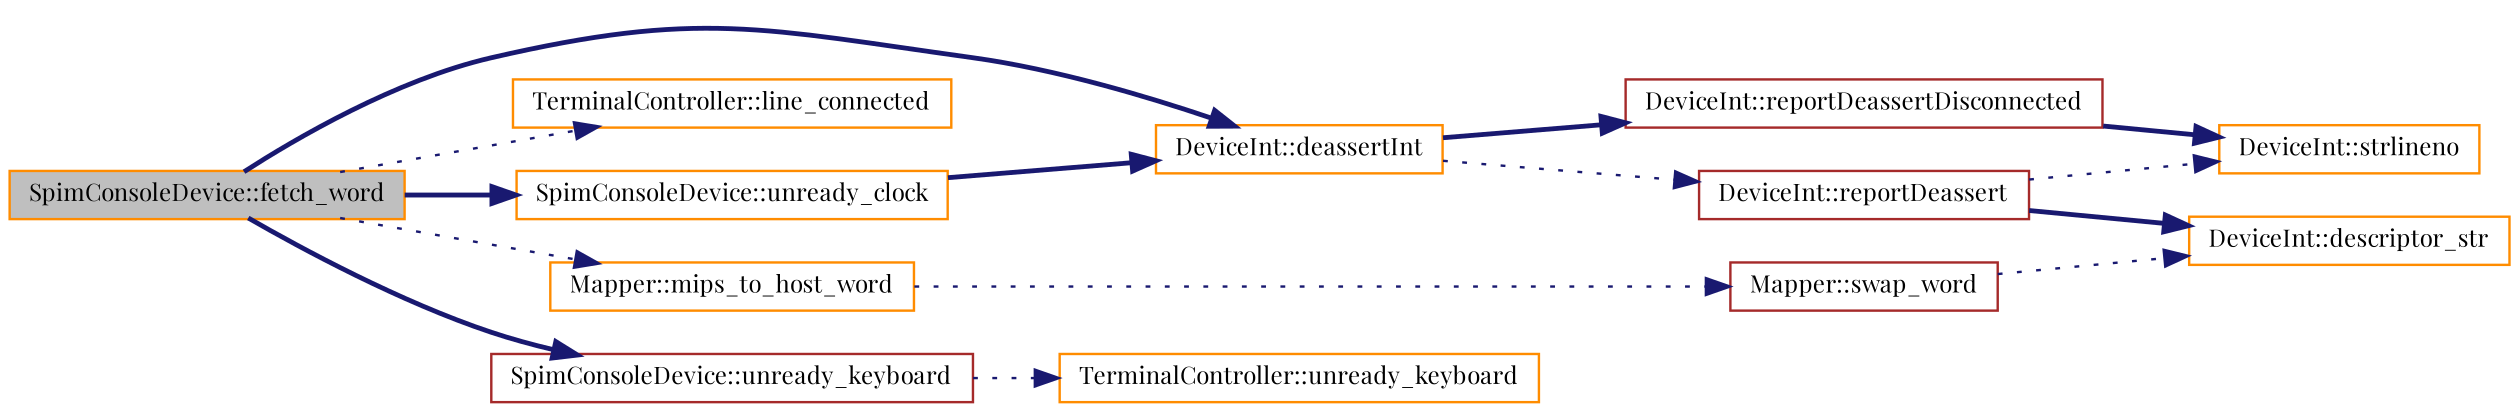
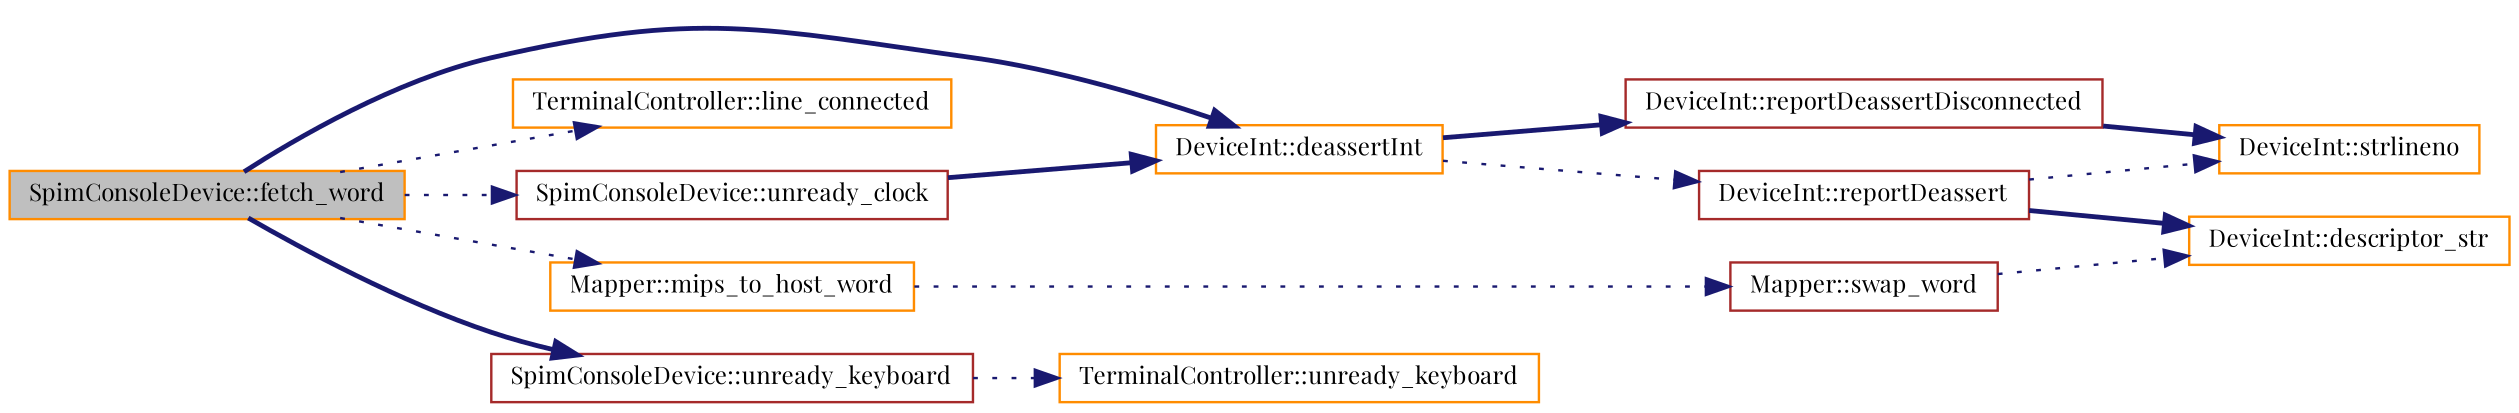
edge "SpimConsoleDevice::fetch_word" -> "SpimConsoleDevice::unready_clock": style bold -> dotted
node "SpimConsoleDevice::unready_clock": color darkorange -> brown
